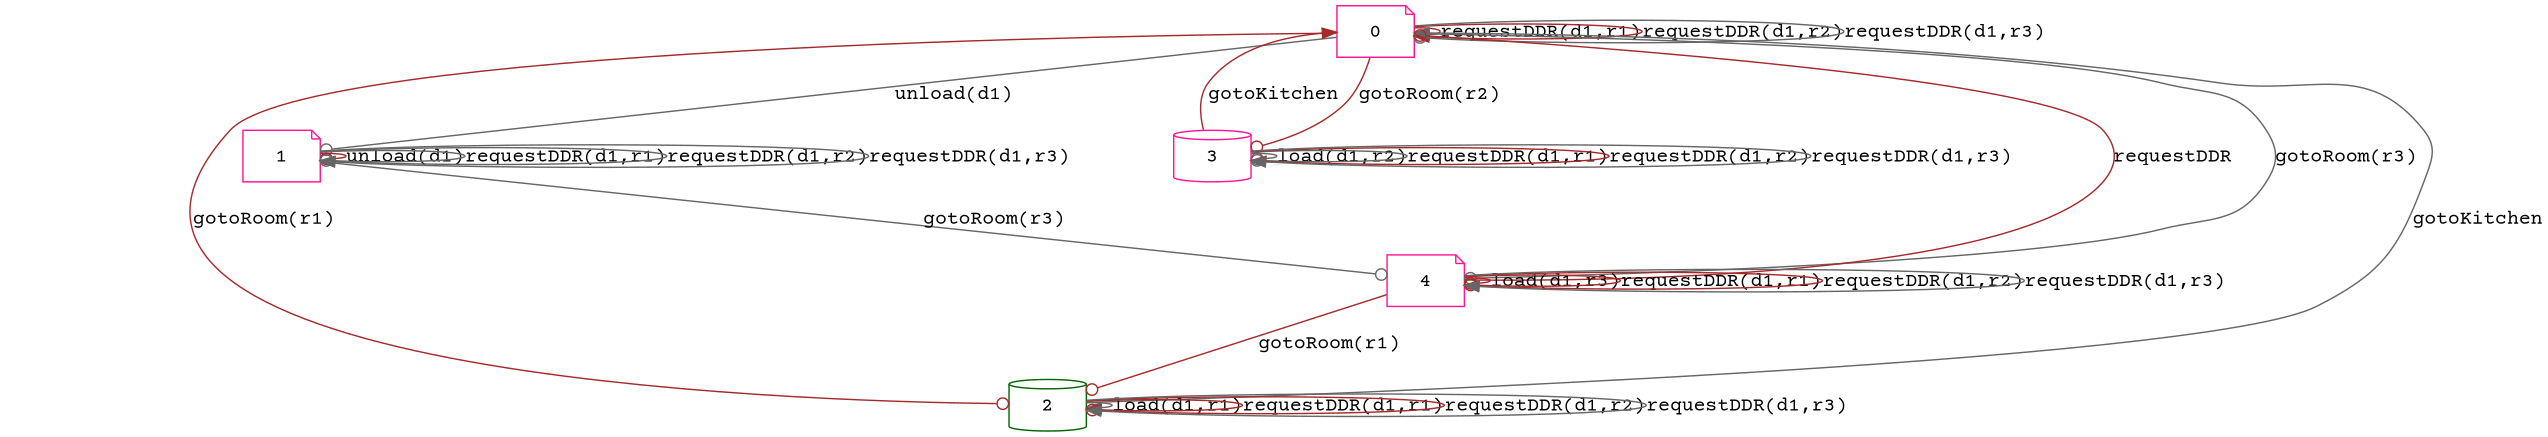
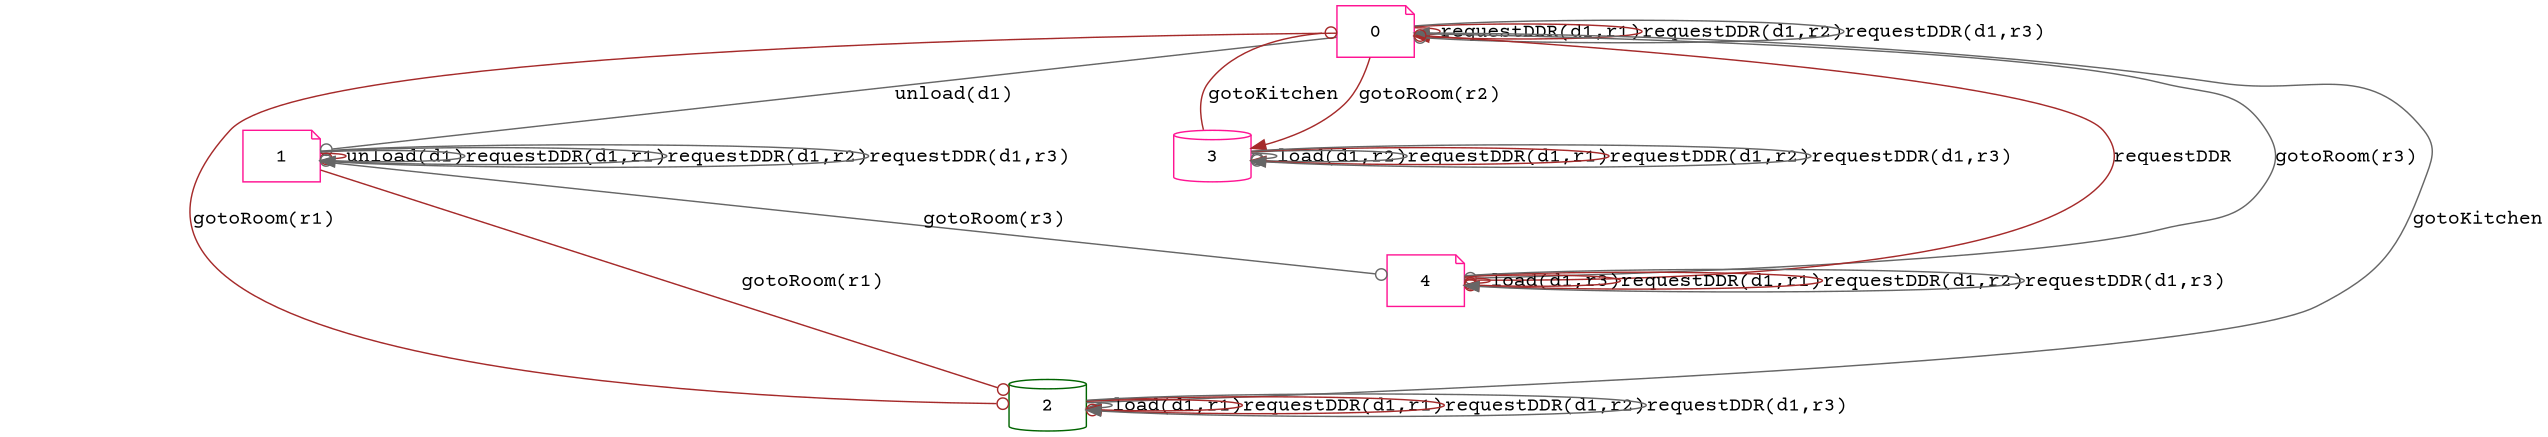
edge "3" -> "0": arrowhead normal -> odot
edge "0" -> "3": arrowhead odot -> normal
edge "4" -> "2": now "1" -> "2"
